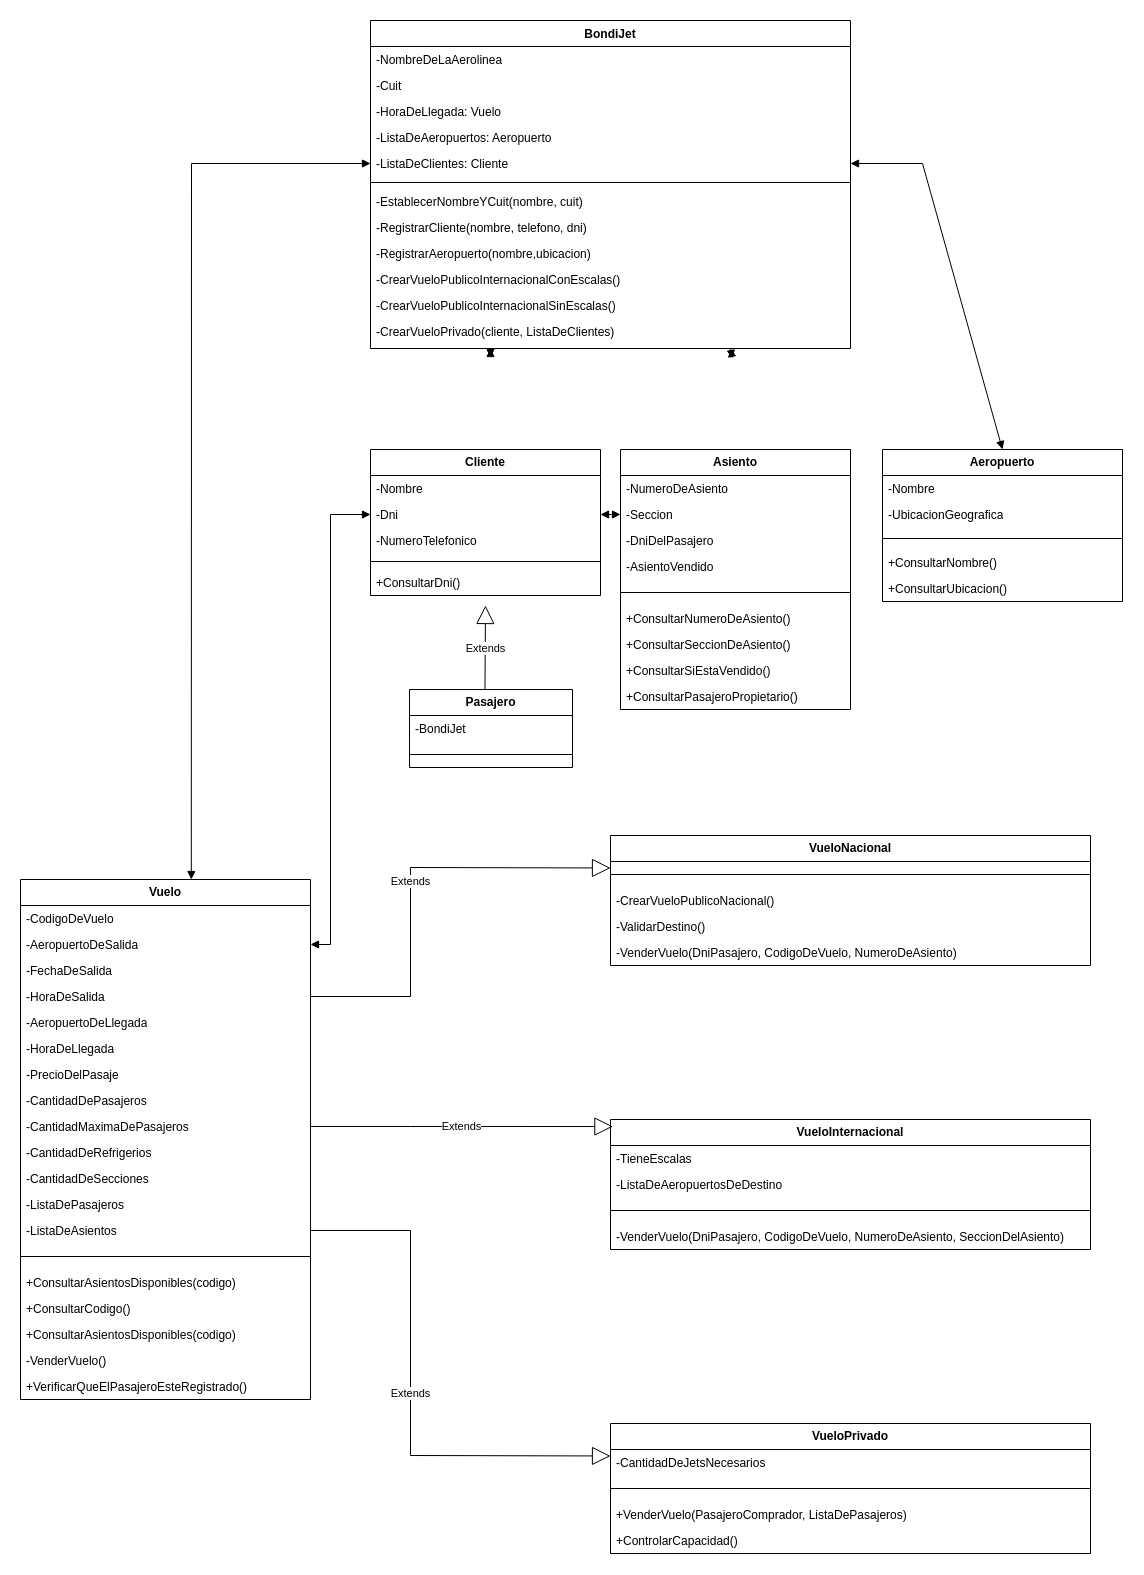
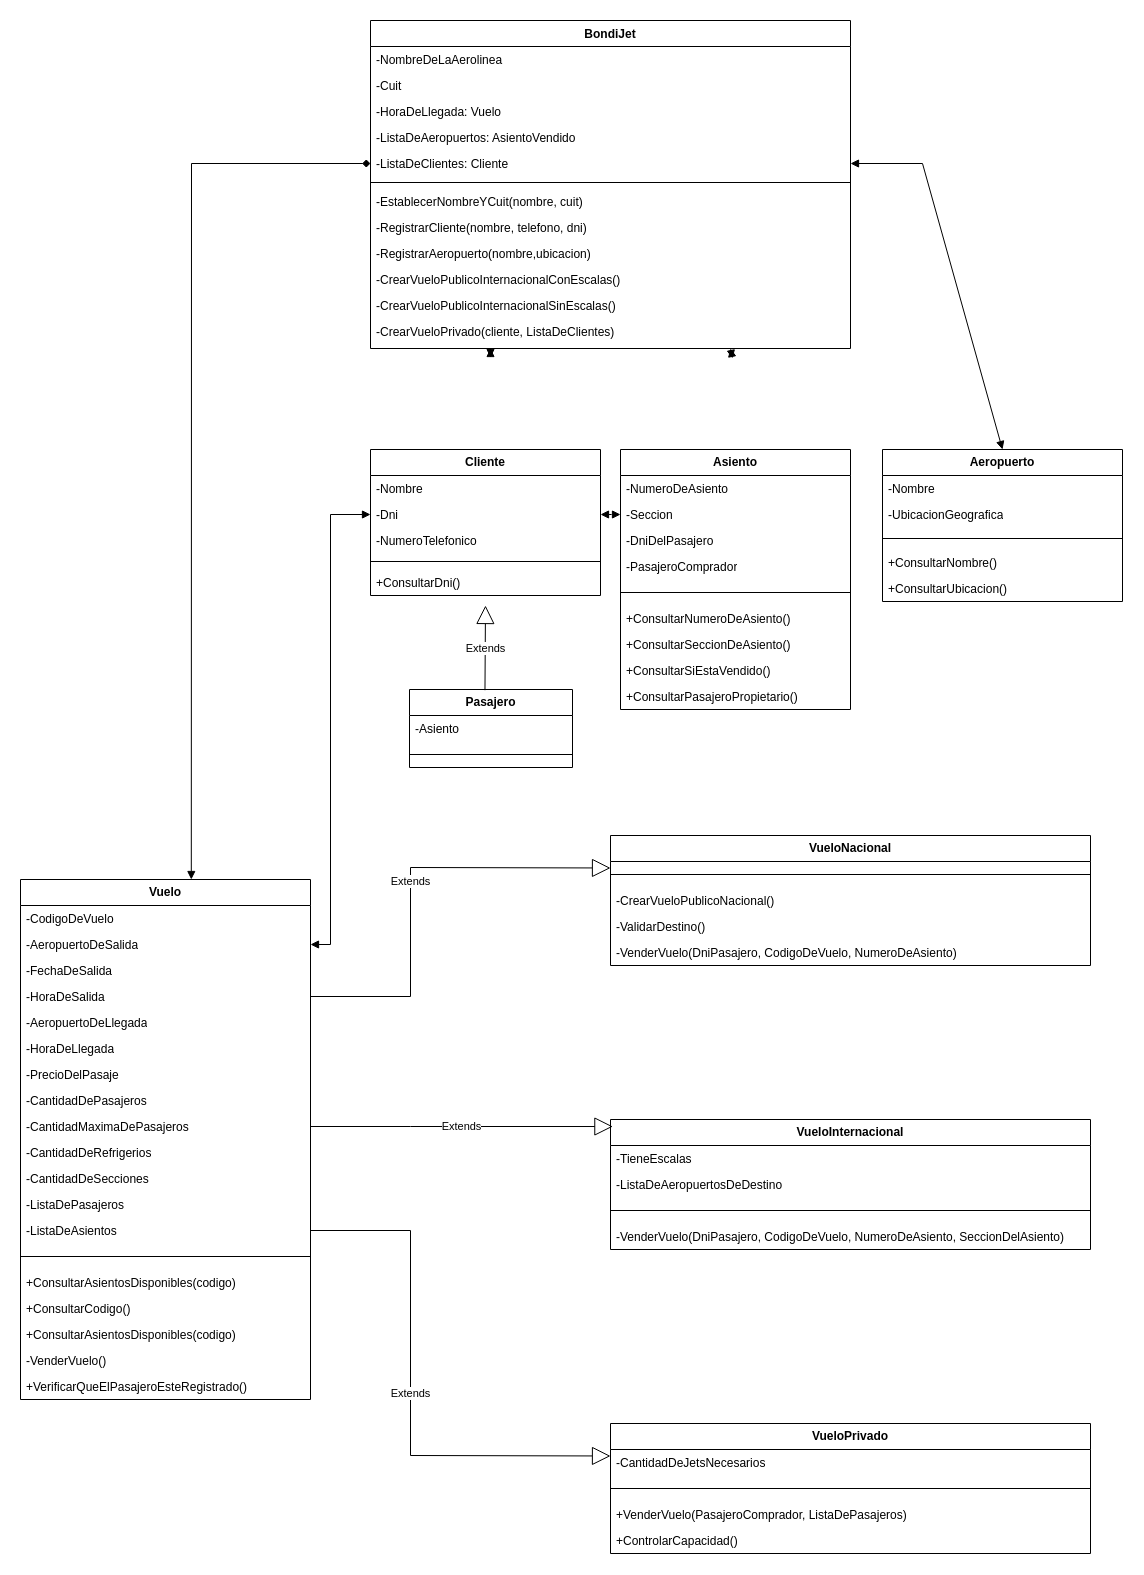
node "-ListaDeAeropuertos: Aeropuerto": label "-ListaDeAeropuertos: Aeropuerto" -> "-ListaDeAeropuertos: AsientoVendido"
edge "-ListaDeClientes: Cliente" -- "Vuelo": arrowhead block -> diamond
node "-AsientoVendido": label "-AsientoVendido" -> "-PasajeroComprador"
node "-BondiJet": label "-BondiJet" -> "-Asiento"
